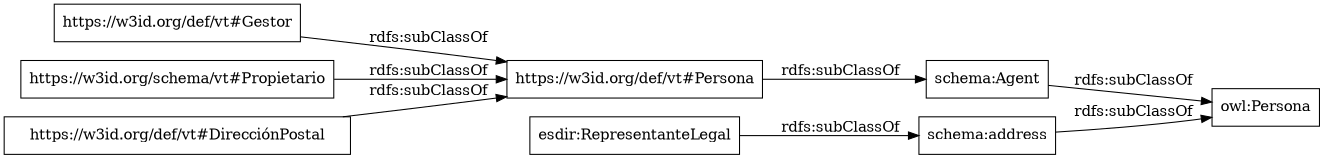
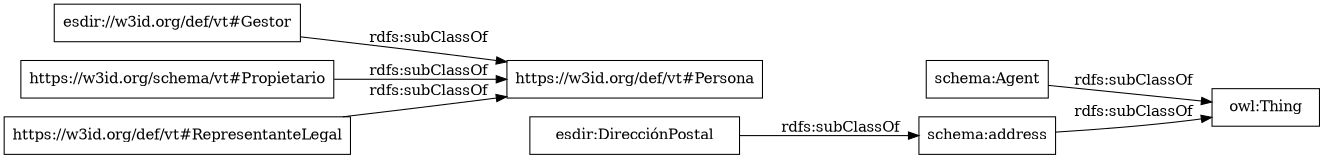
node "https://w3id.org/def/vt#Gestor": label "https://w3id.org/def/vt#Gestor" -> "esdir://w3id.org/def/vt#Gestor"
edge "https://w3id.org/def/vt#Persona" -> "schema:Agent": removed, label "rdfs:subClassOf"
node "owl:Persona": label "owl:Persona" -> "owl:Thing"
node "https://w3id.org/def/vt#DirecciónPostal": label "https://w3id.org/def/vt#DirecciónPostal" -> "https://w3id.org/def/vt#RepresentanteLegal"
node "esdir:RepresentanteLegal": label "esdir:RepresentanteLegal" -> "esdir:DirecciónPostal"
